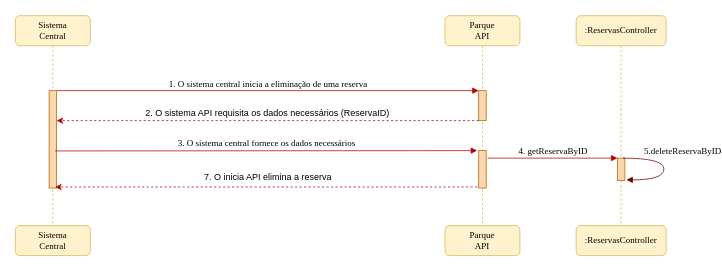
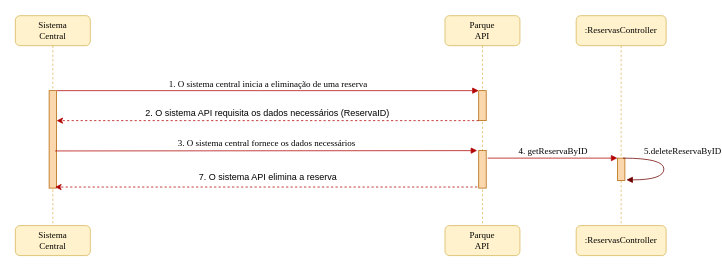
node "7. O inicia API elimina a reserva": label "7. O inicia API elimina a reserva" -> "7. O sistema API elimina a reserva"
